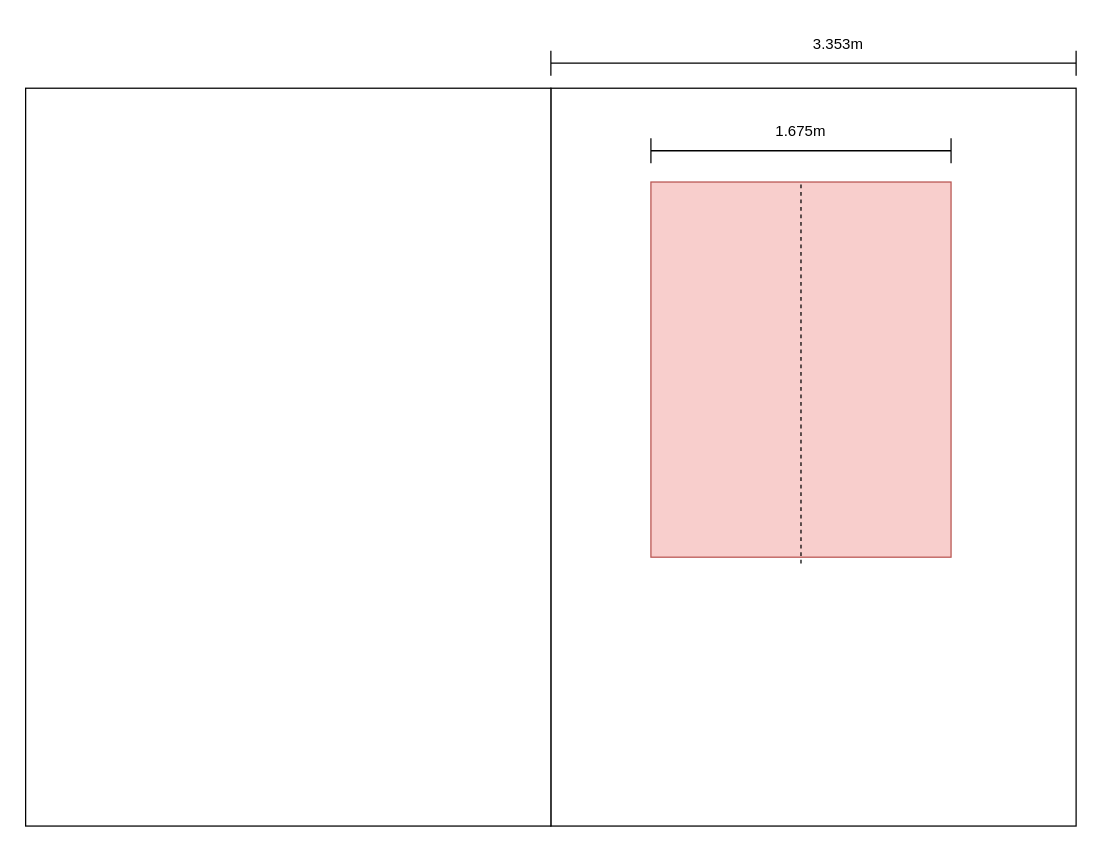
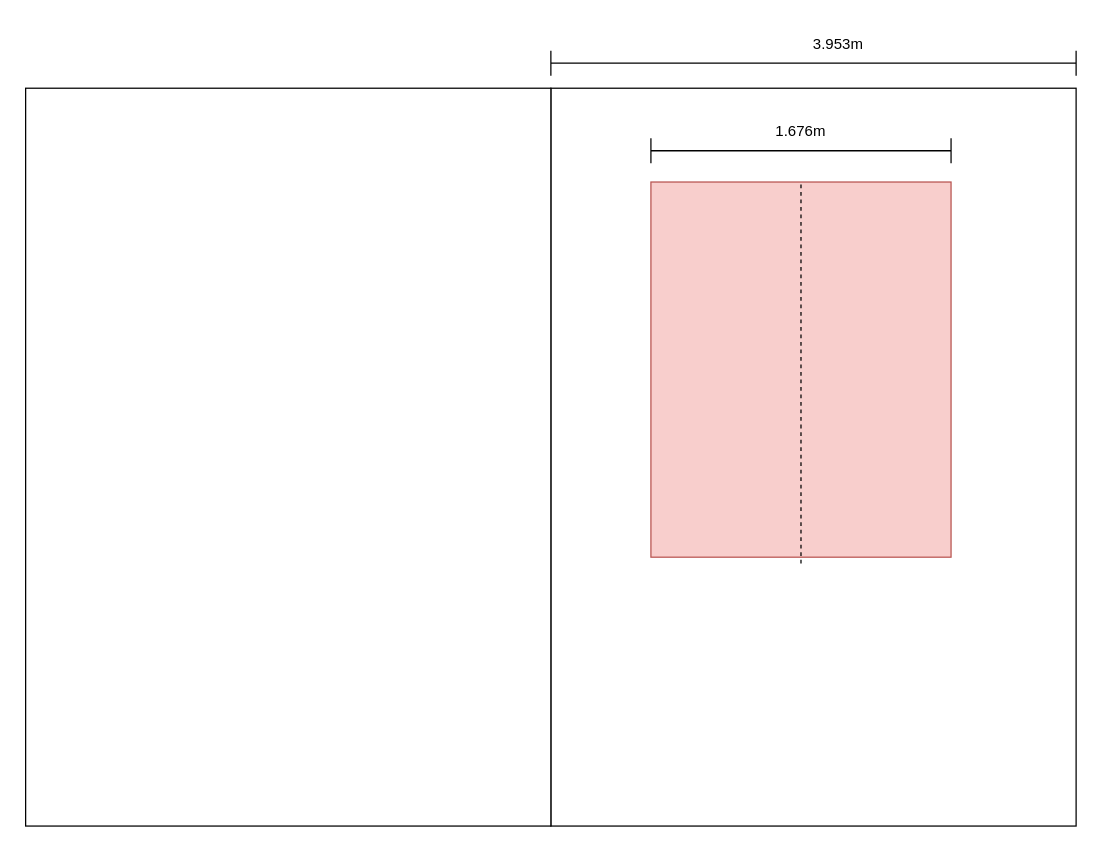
node "3.353m": label "3.353m" -> "3.953m"
node "1.675m": label "1.675m" -> "1.676m"
